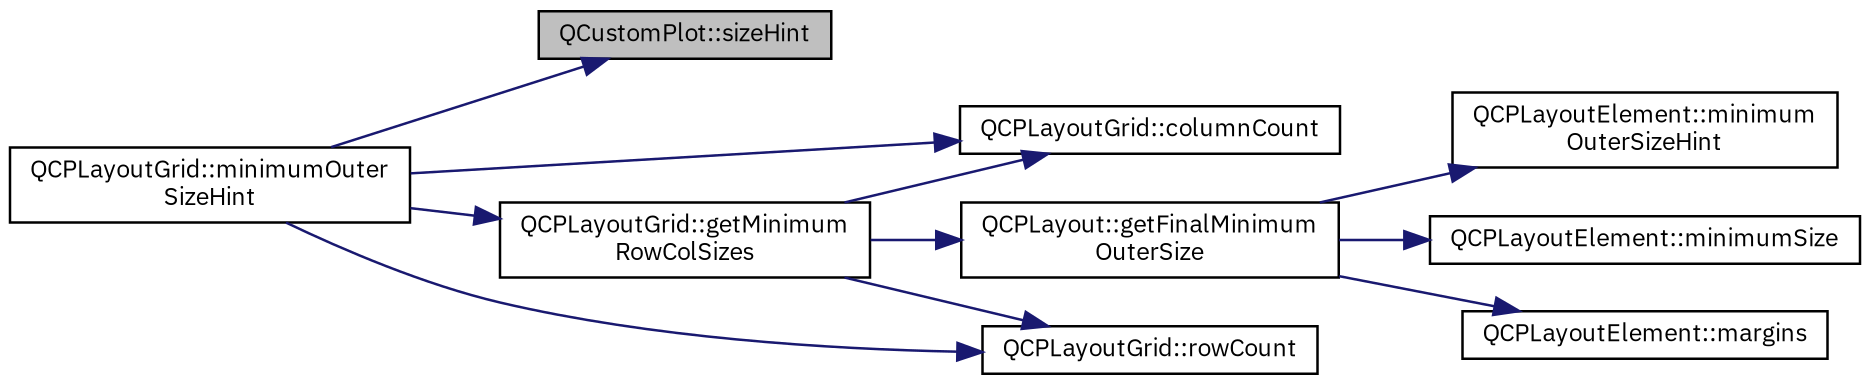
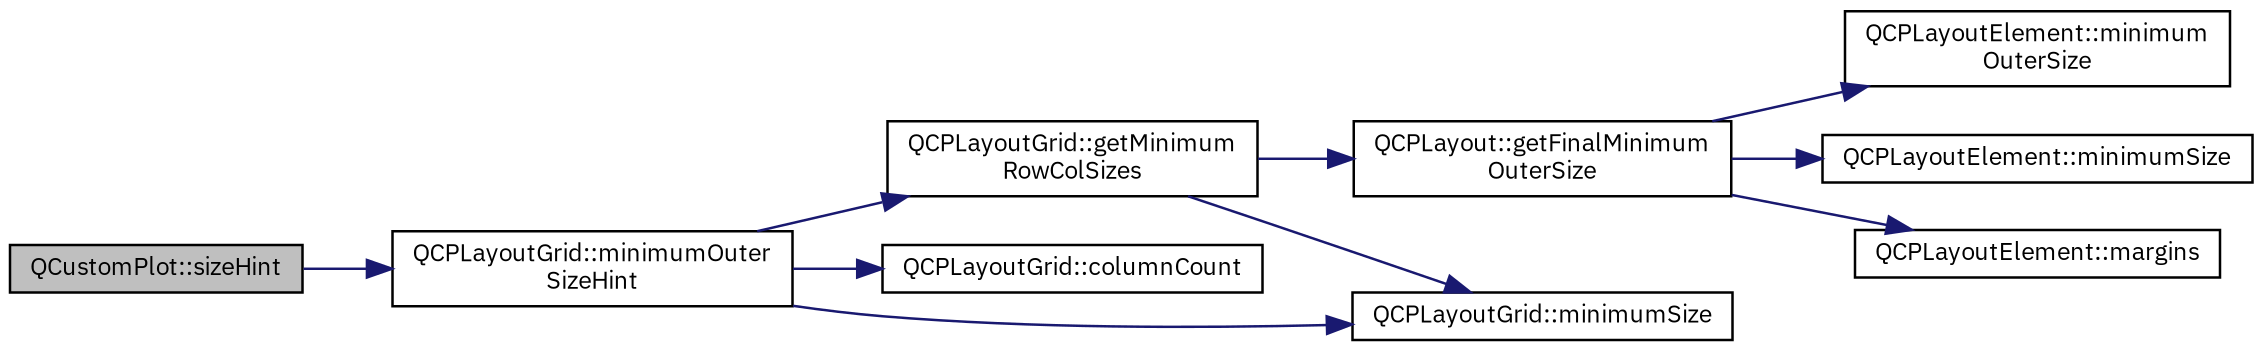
edge "QCPLayoutGrid::minimumOuter SizeHint" -> "QCustomPlot::sizeHint": reversed
node "QCPLayoutElement::minimum OuterSizeHint": label "QCPLayoutElement::minimum OuterSizeHint" -> "QCPLayoutElement::minimum OuterSize"
edge "QCPLayoutGrid::getMinimum RowColSizes" -> "QCPLayoutGrid::columnCount": removed
node "QCPLayoutGrid::rowCount": label "QCPLayoutGrid::rowCount" -> "QCPLayoutGrid::minimumSize"
